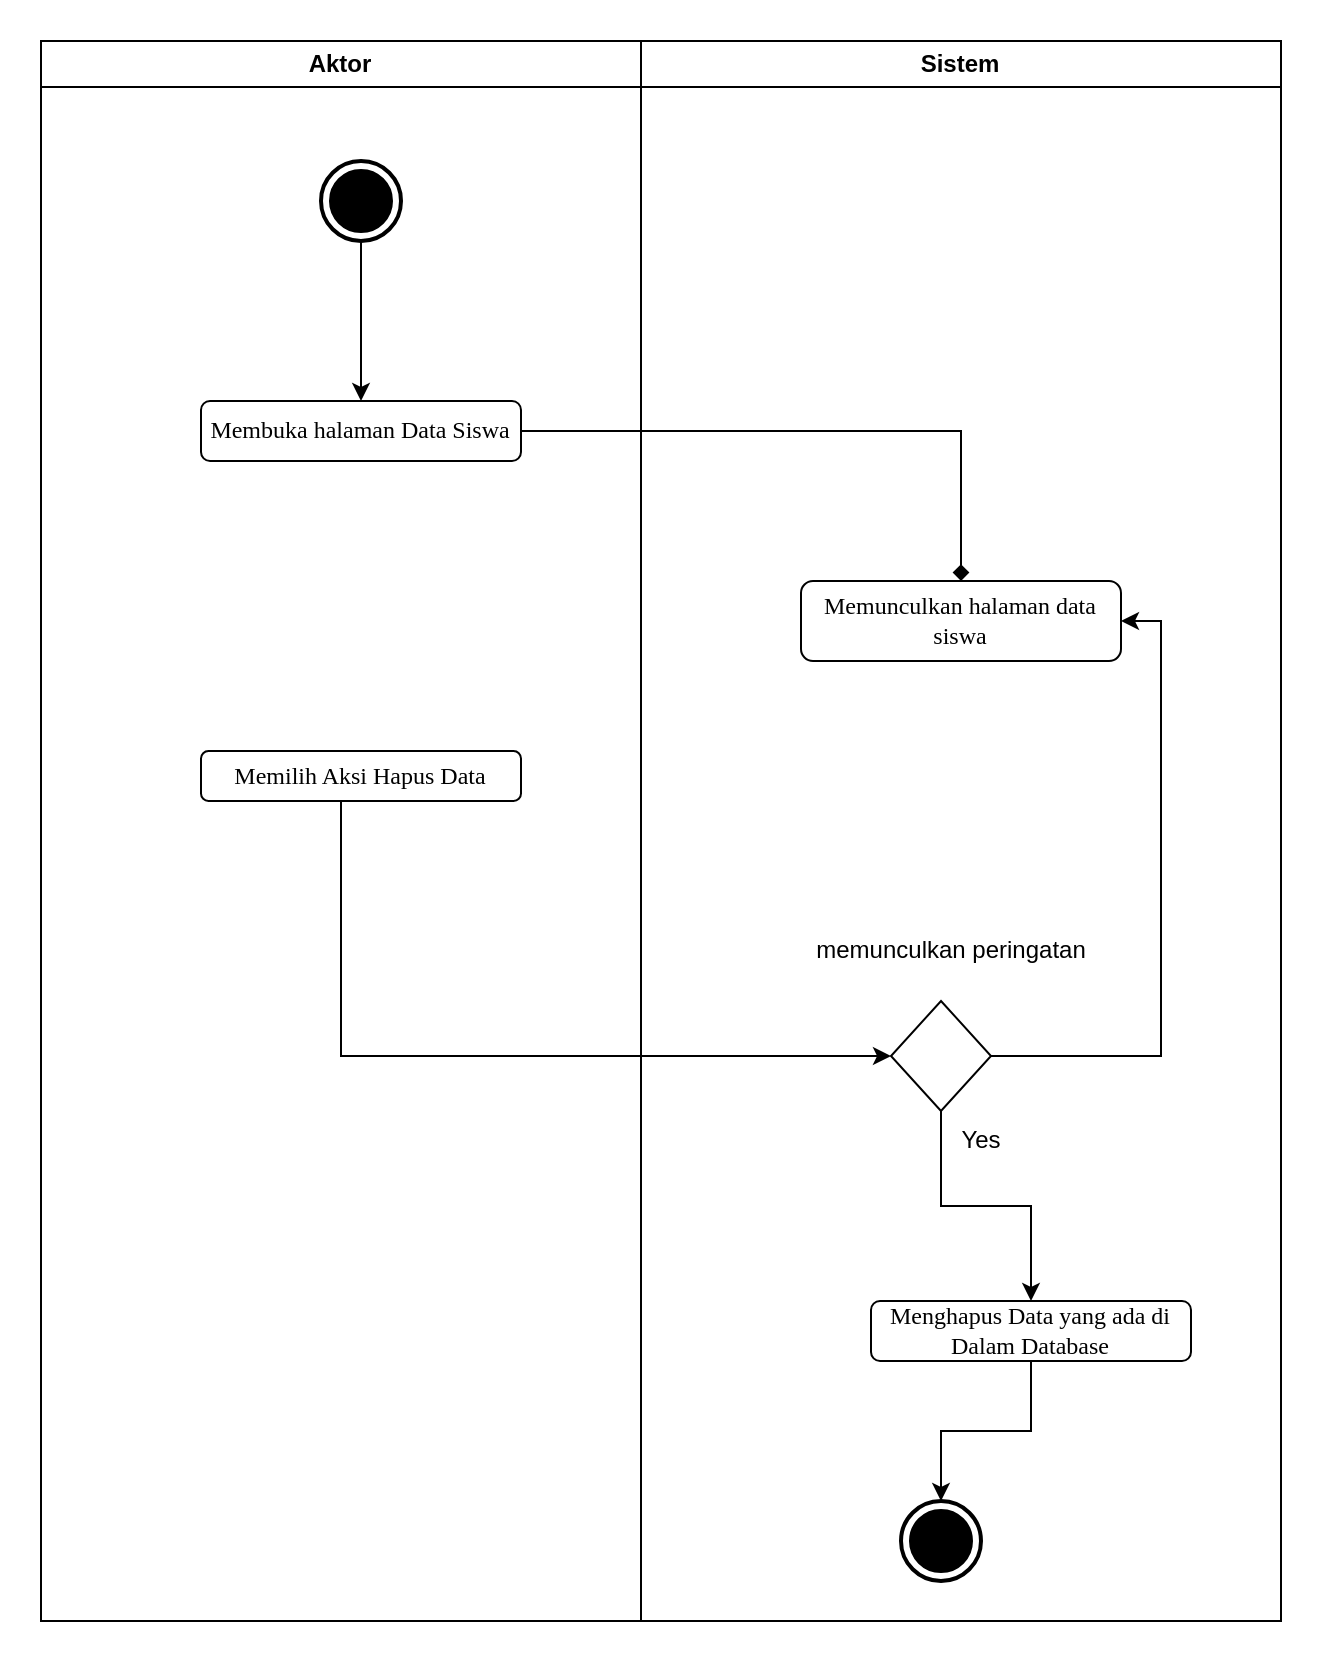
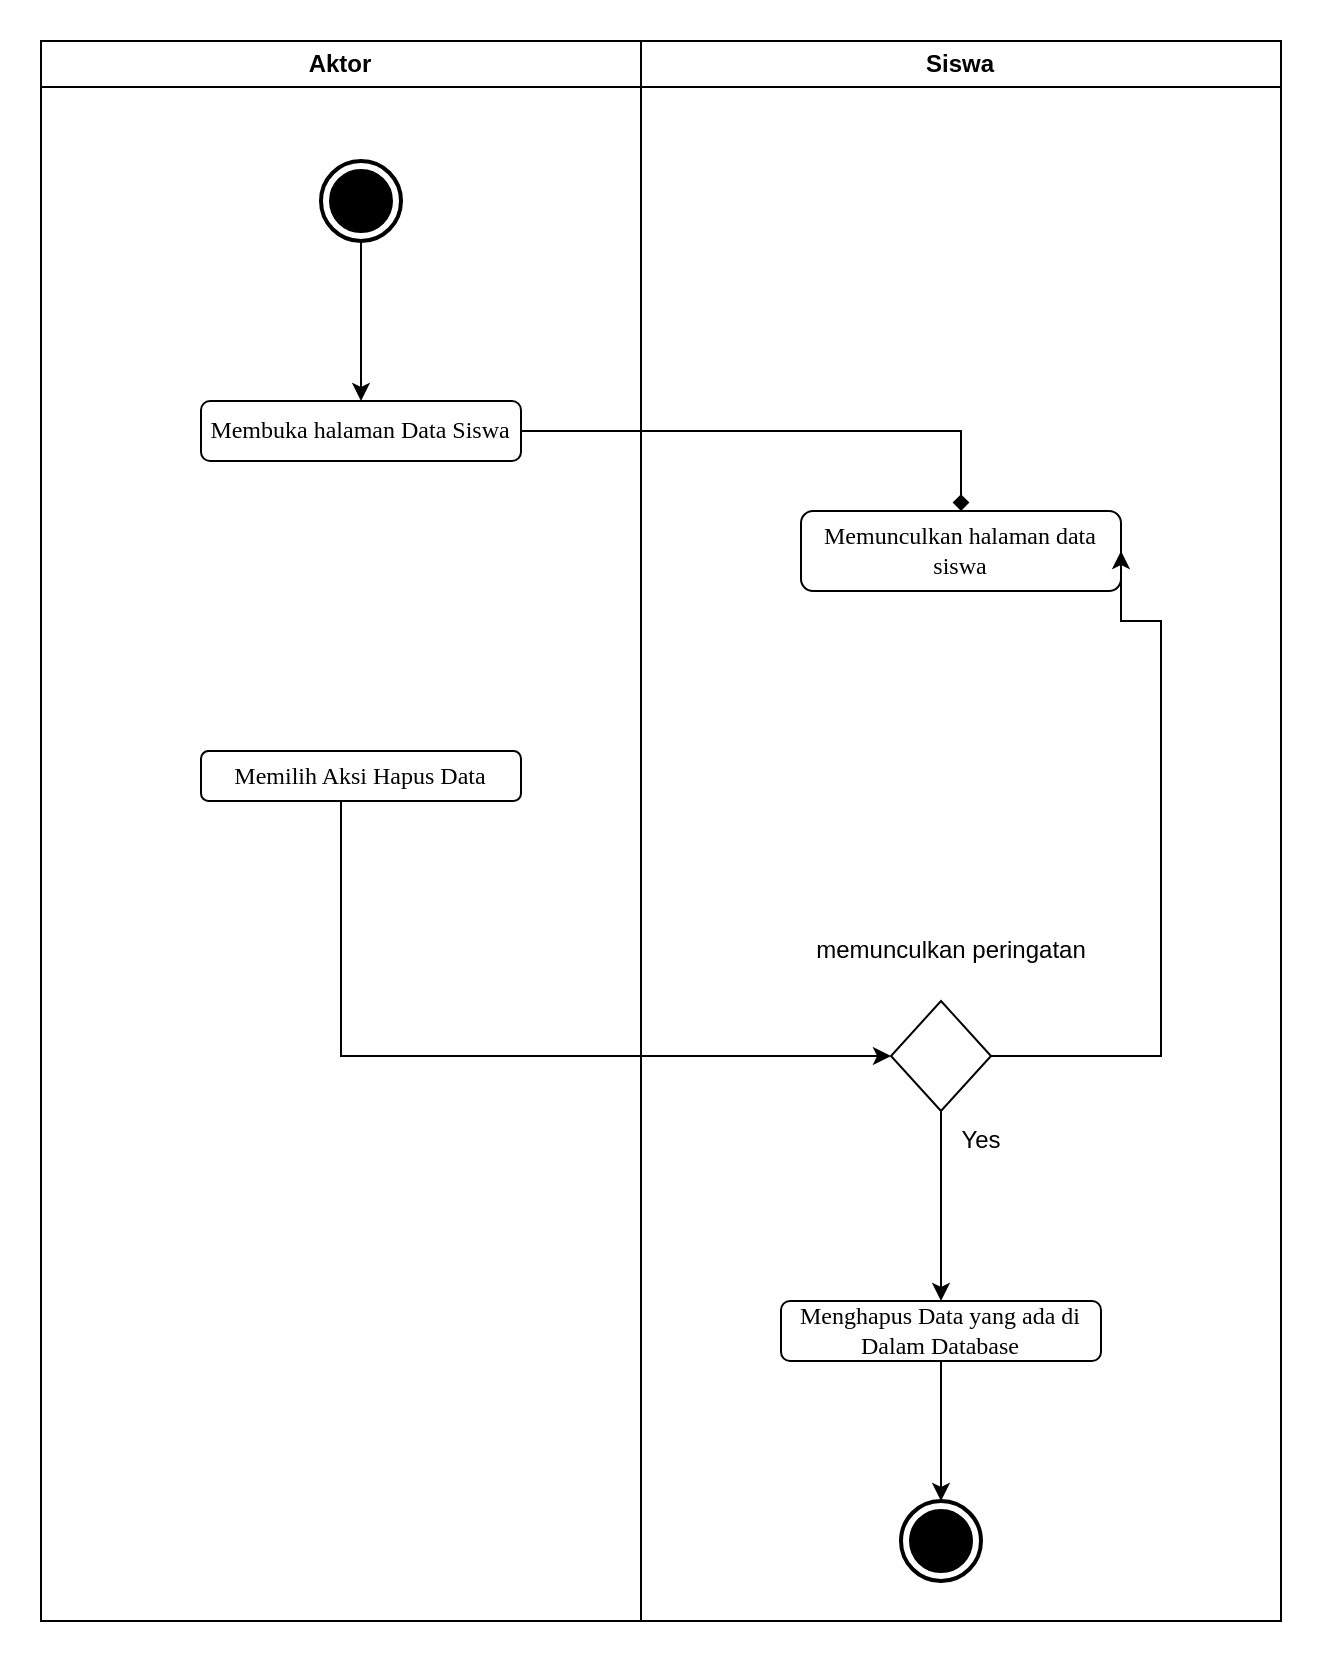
node "Sistem": label "Sistem" -> "Siswa"
node "Memunculkan halaman data siswa": moved (961, 621) -> (961, 551)
node "Menghapus Data yang ada di Dalam Database": moved (1031, 1331) -> (941, 1331)
